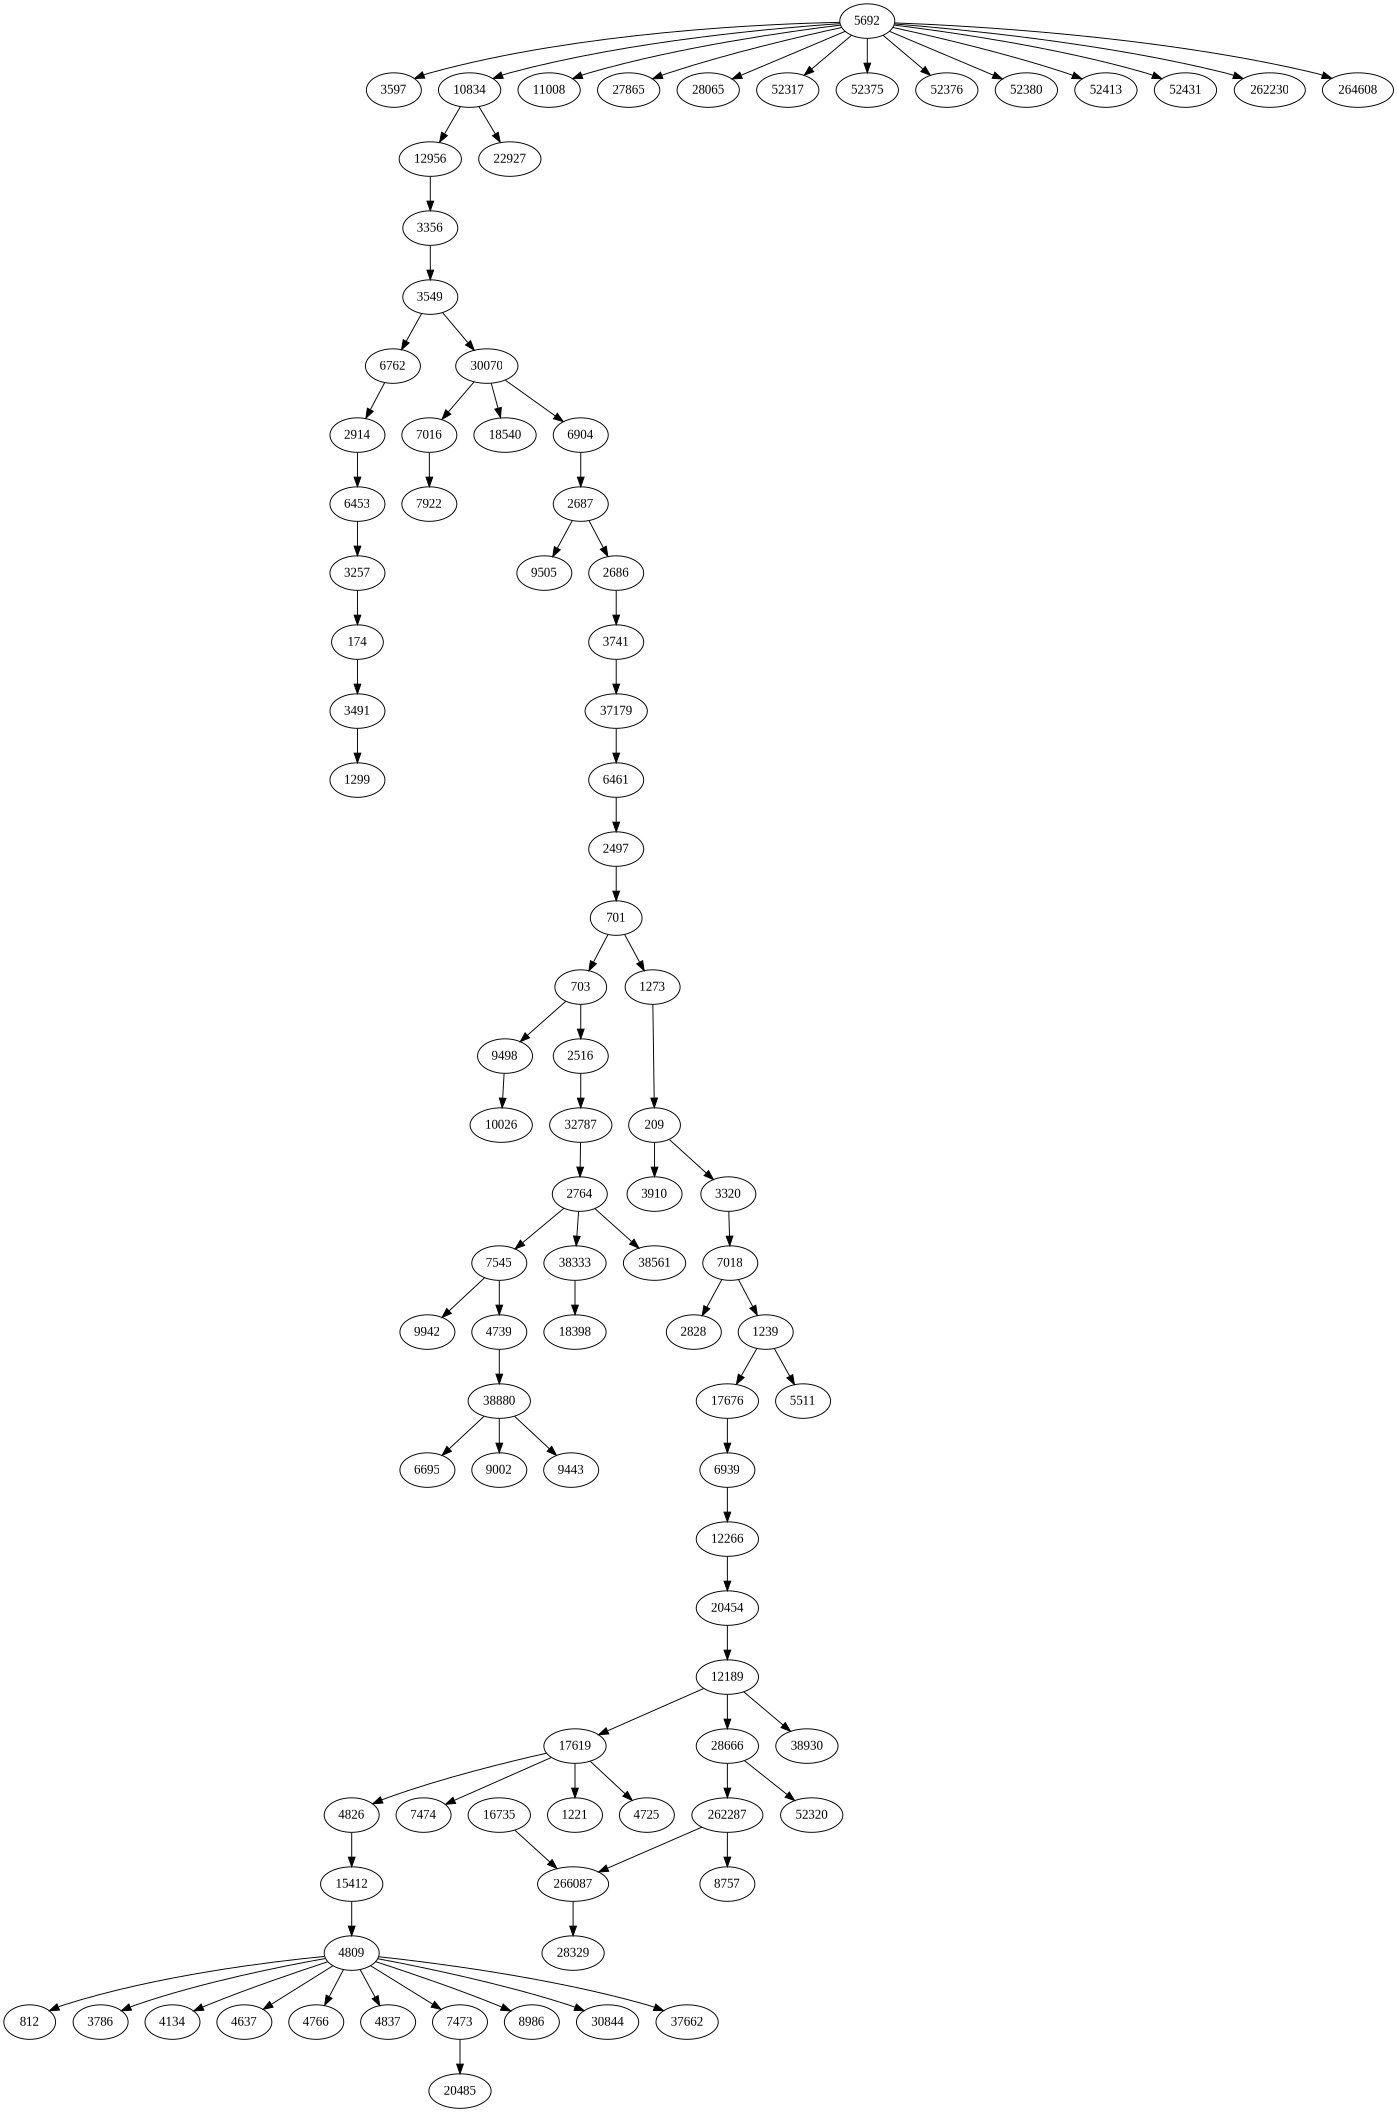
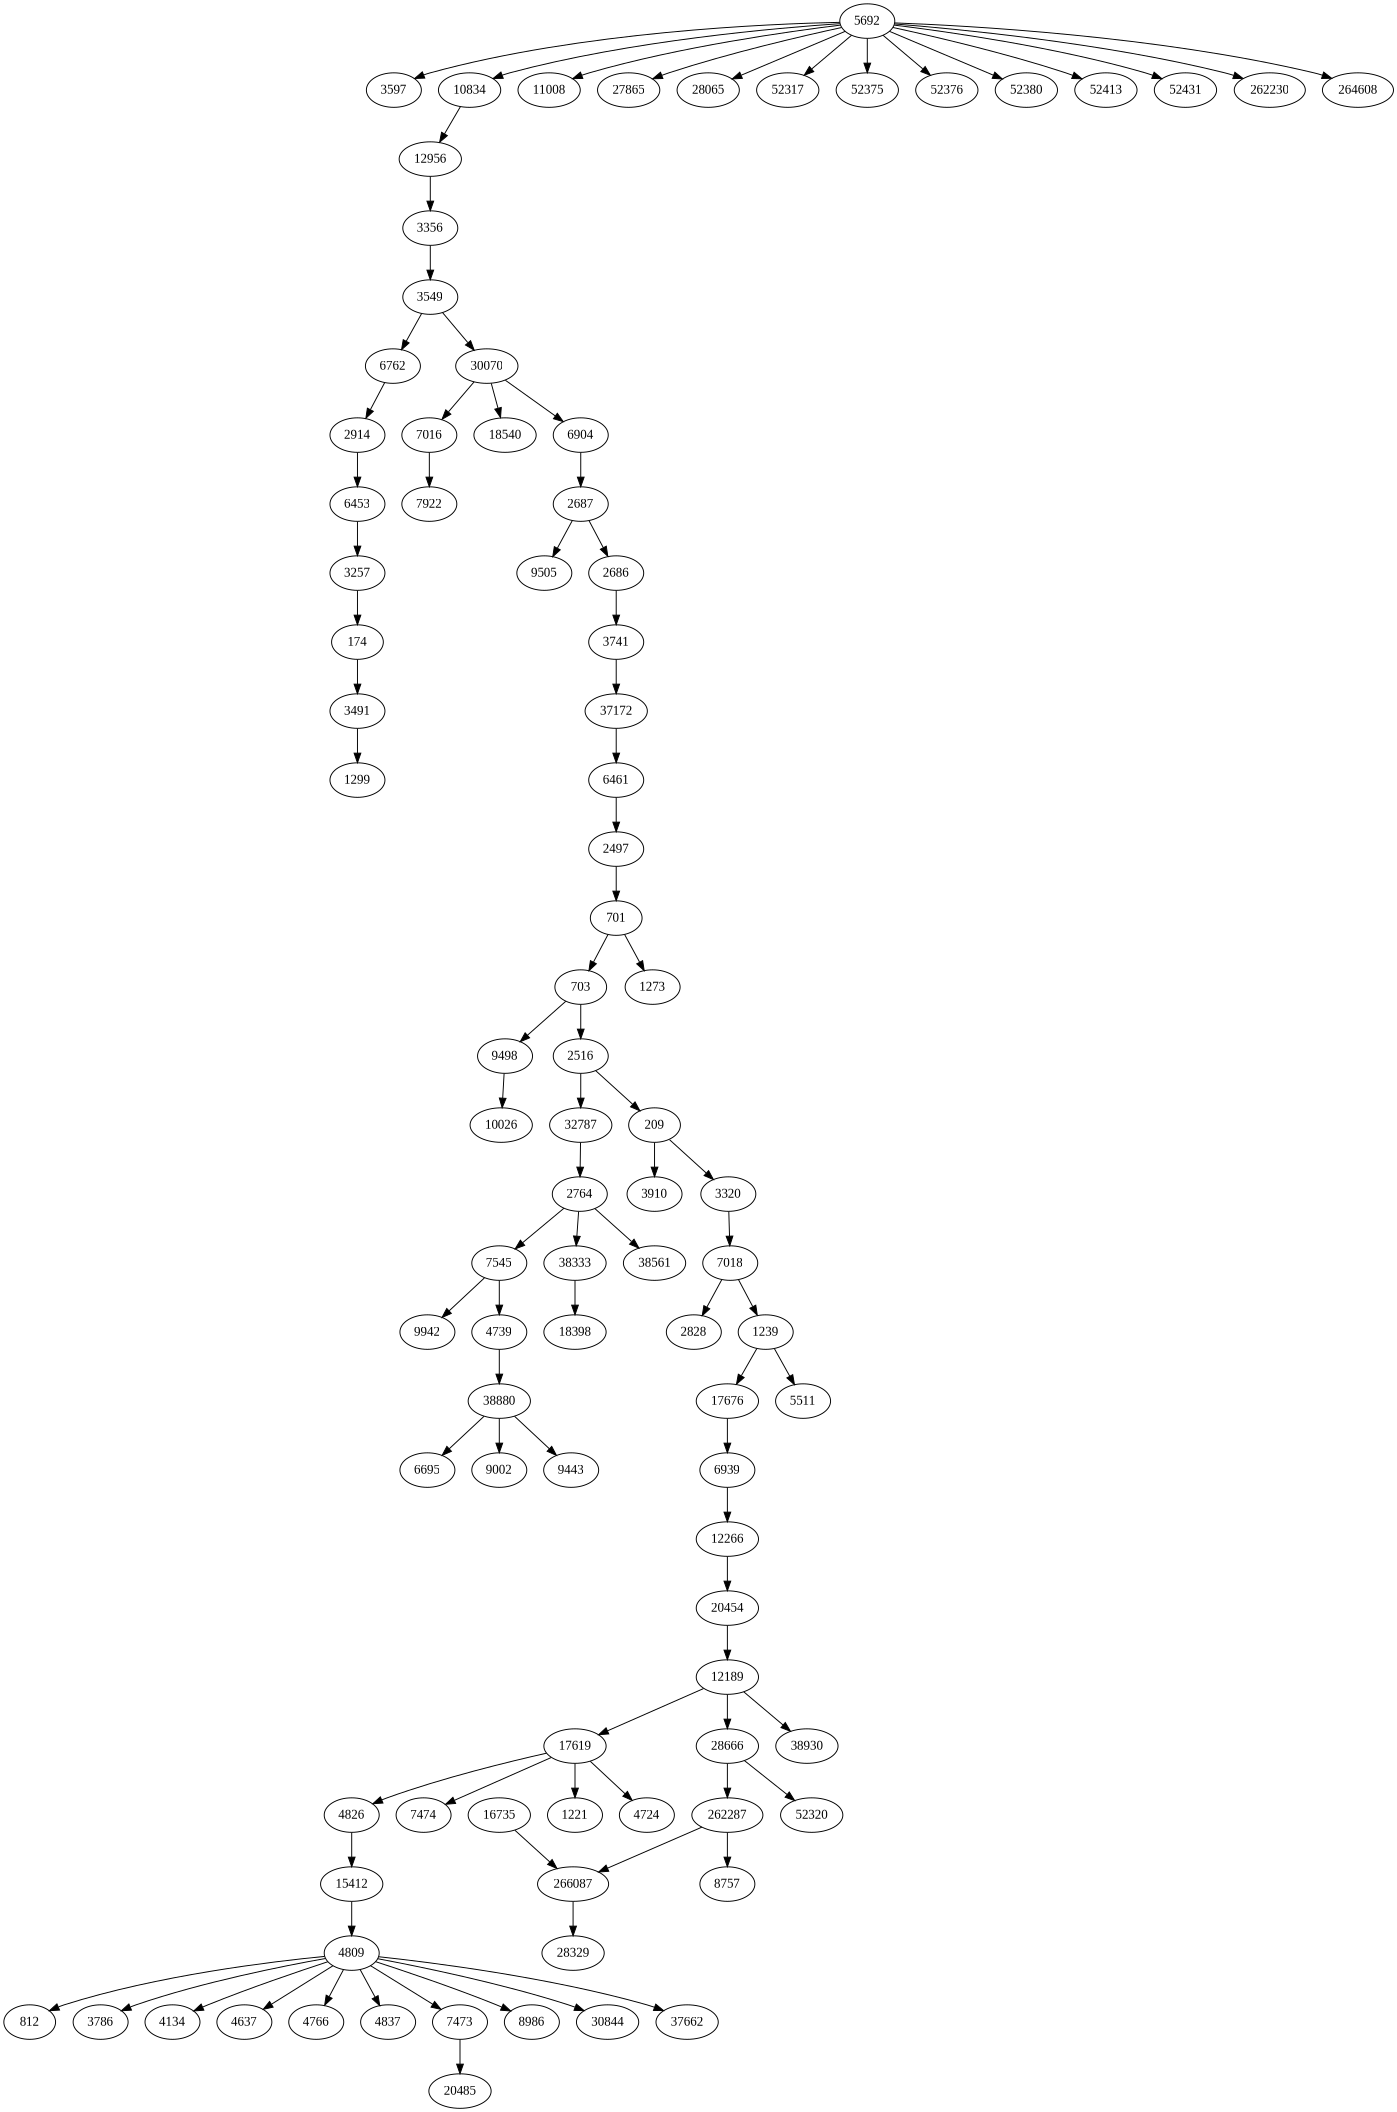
node "22927": removed
node "37179": label "37179" -> "37172"
edge "1273" -> "209": now "2516" -> "209"
node "4725": label "4725" -> "4724"
